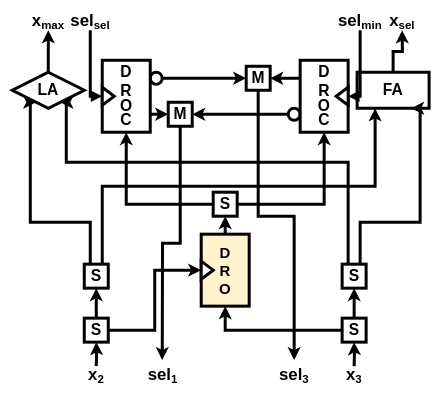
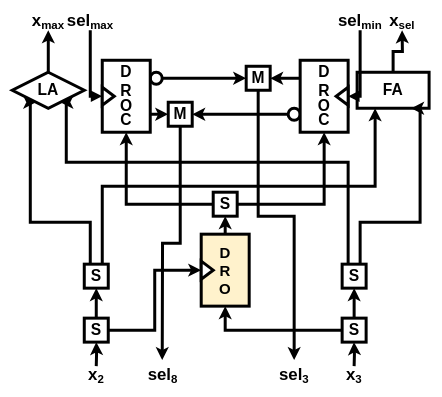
node "selsel": label "selsel" -> "selmax"
node "sel1": label "sel1" -> "sel8"
